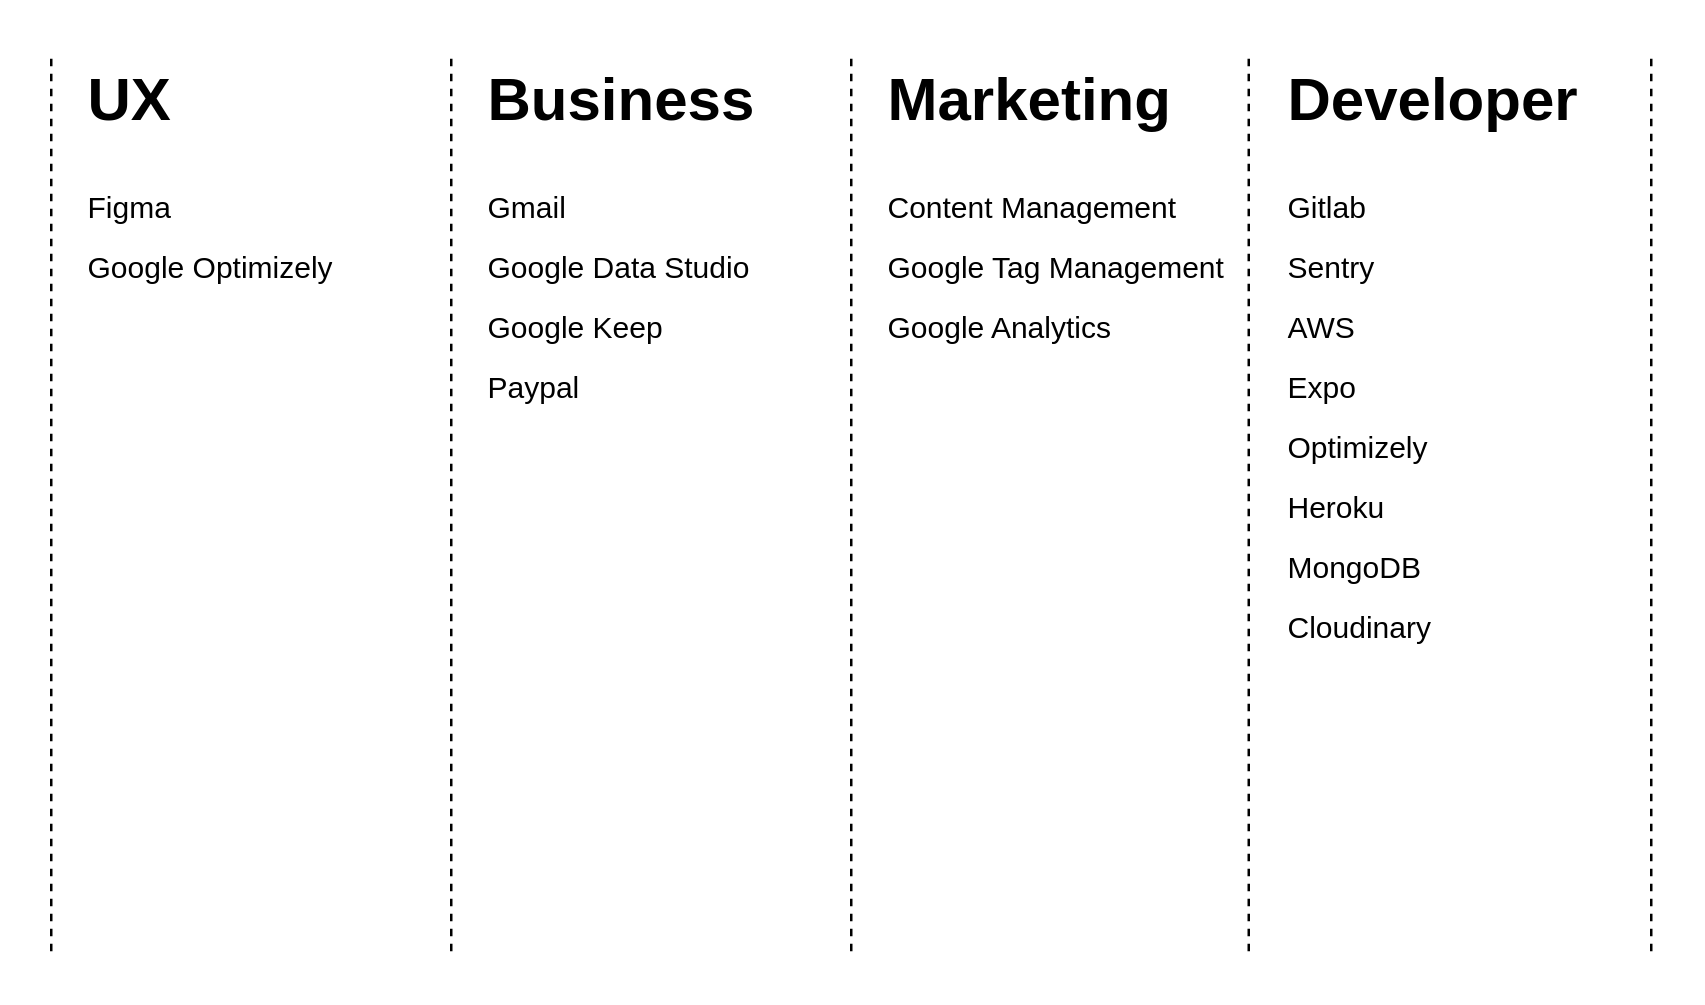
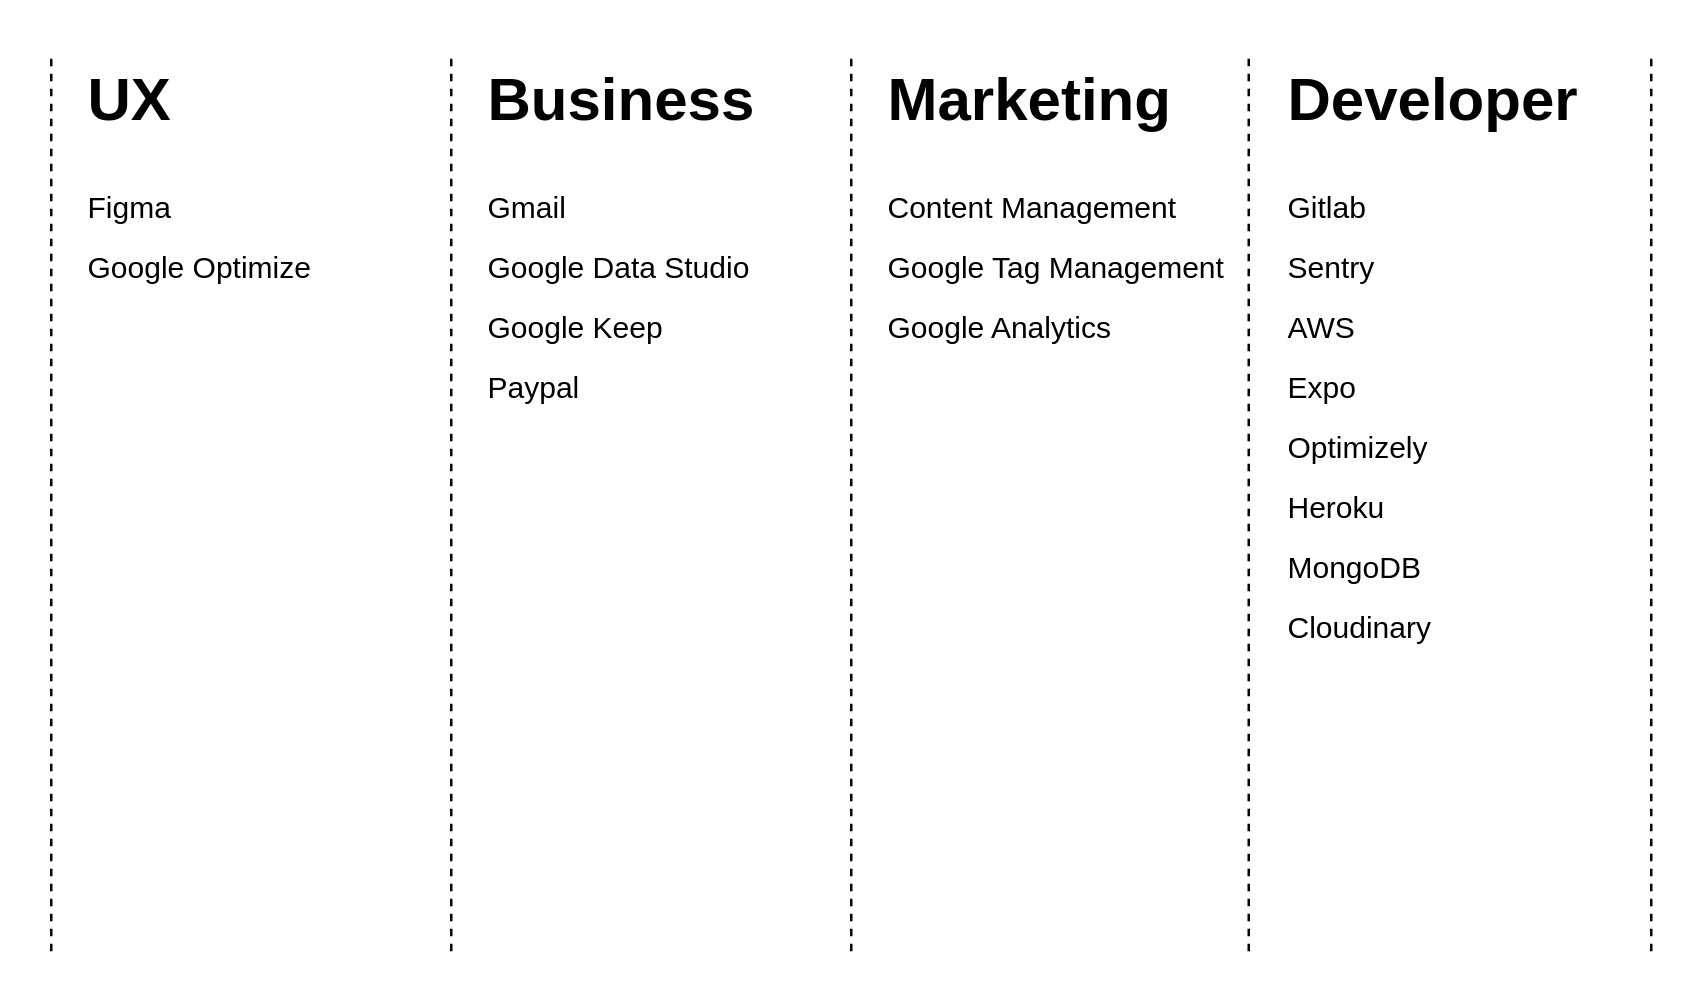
node "UX Figma Google Optimizely": label "UX Figma Google Optimizely" -> "UX Figma Google Optimize"
